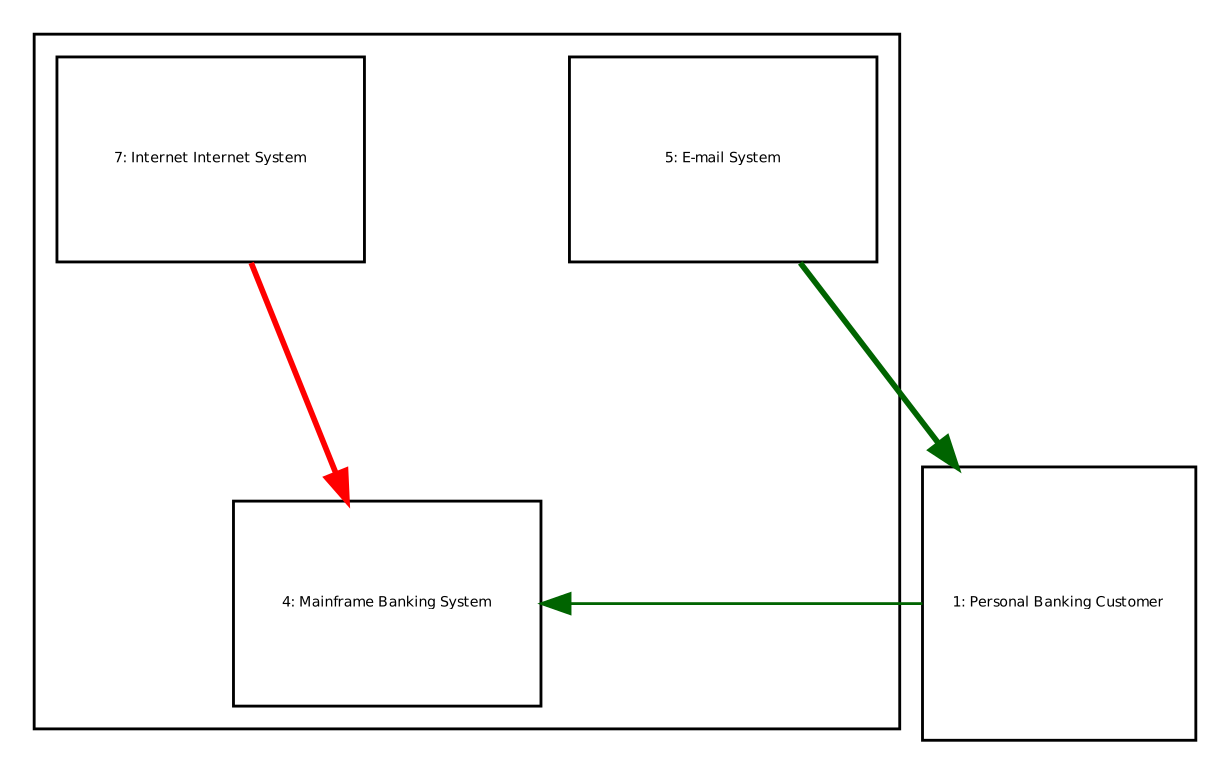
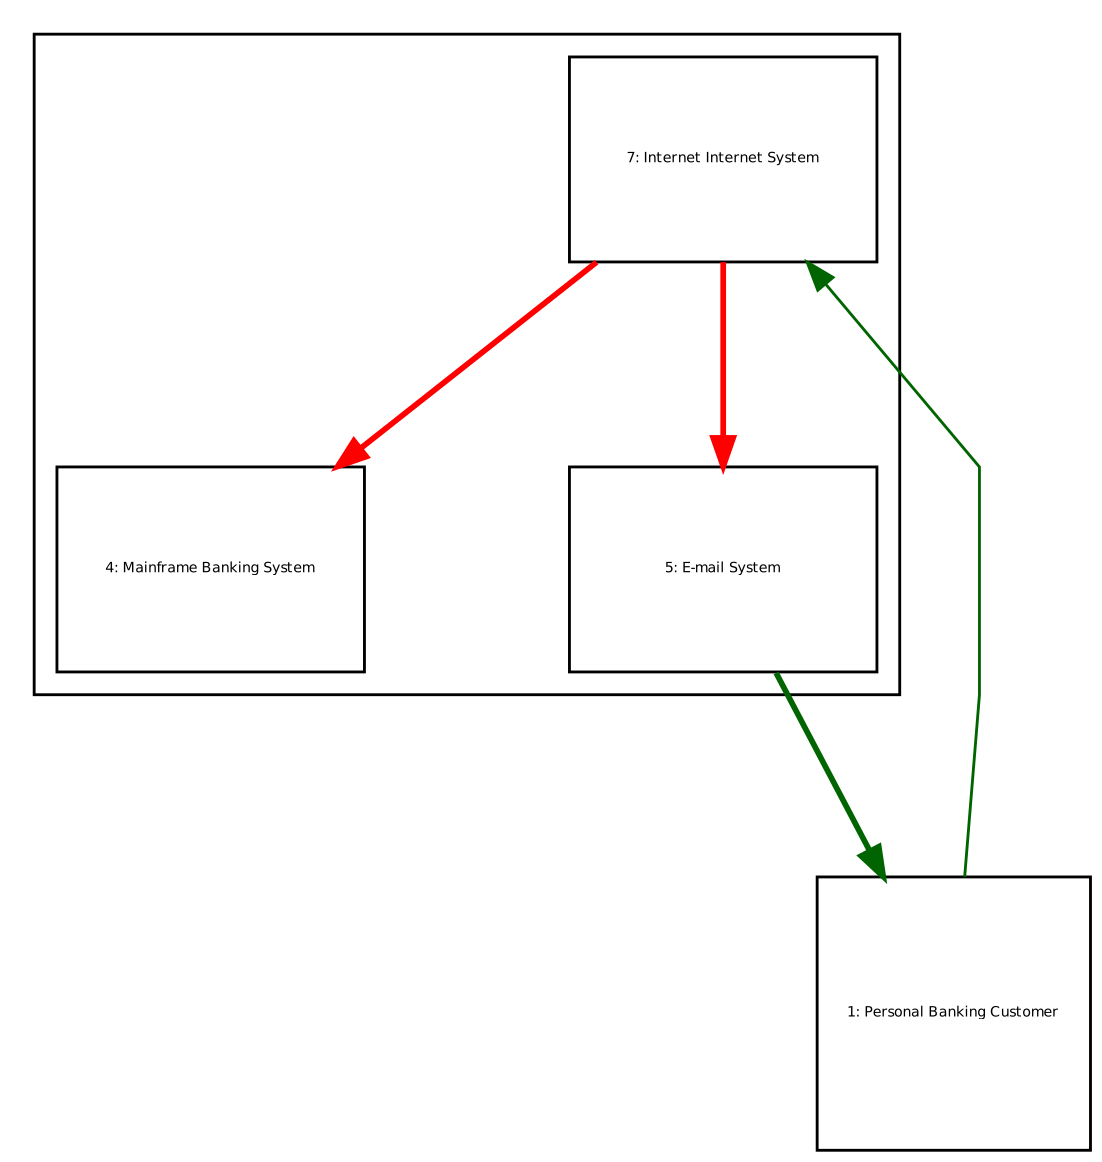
edge "7: Internet Internet System" -> "5: E-mail System": added
edge "1: Personal Banking Customer" -> "4: Mainframe Banking System": now "1: Personal Banking Customer" -> "7: Internet Internet System"
